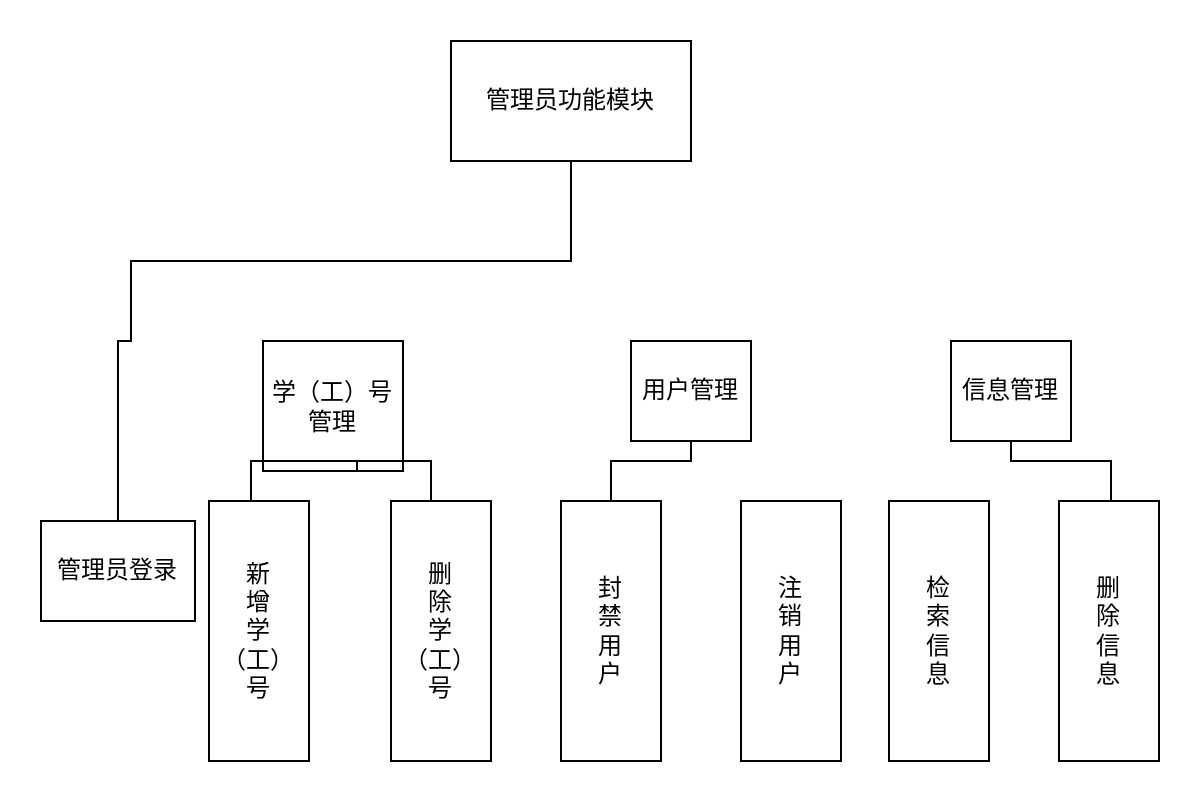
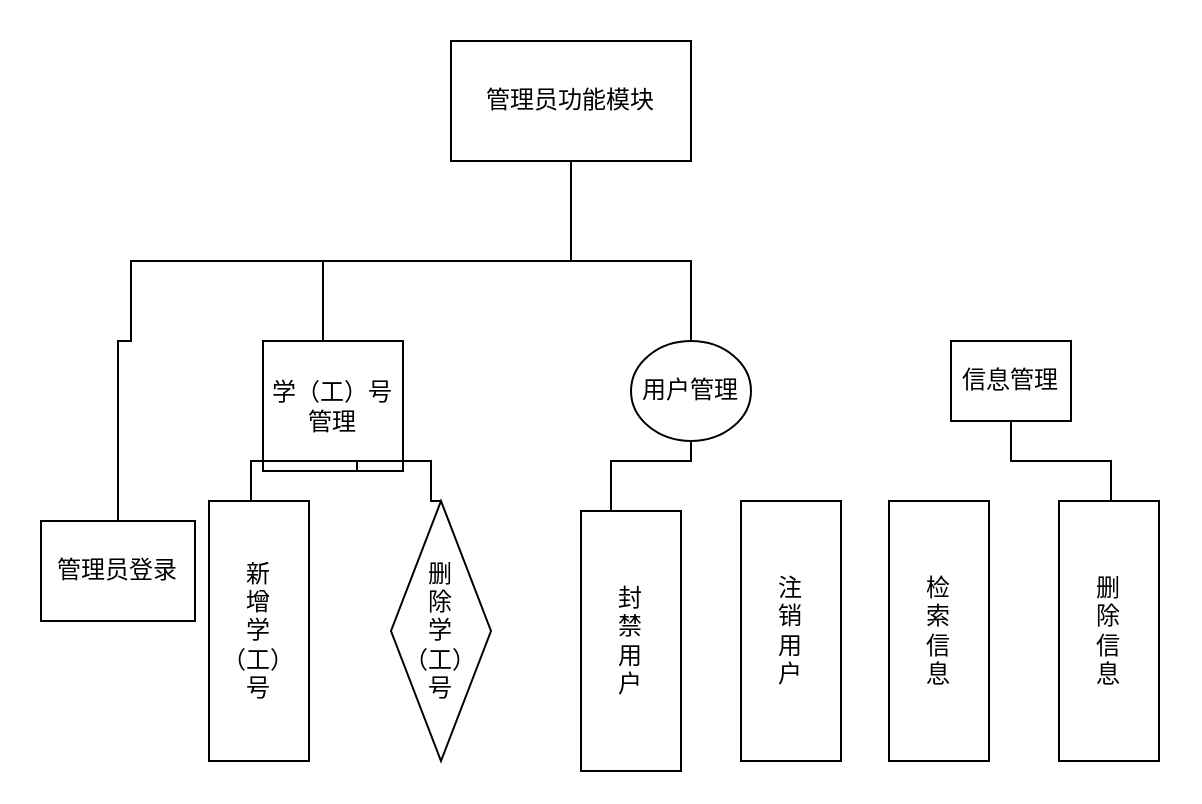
edge "管理员功能模块" -- "用户管理": added
edge "管理员功能模块" -- "学（工）号管理": added
node "用户管理": shape rectangle -> ellipse
node "信息管理": size 120x100 -> 120x80
node "删 除 学 （工） 号": shape rectangle -> diamond
node "封 禁 用 户": moved (611, 631) -> (631, 641)
